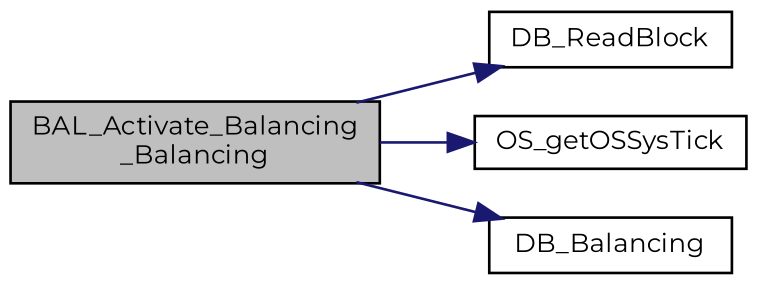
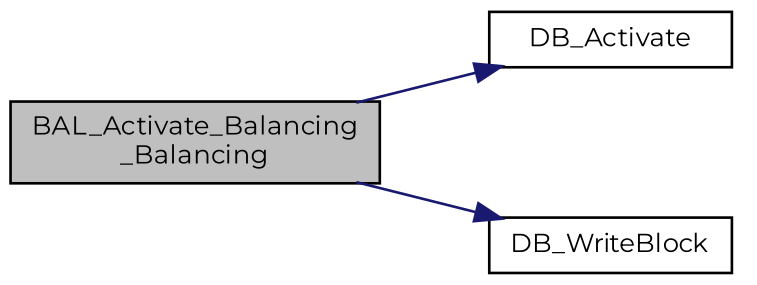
node "DB_ReadBlock": label "DB_ReadBlock" -> "DB_Activate"
node "OS_getOSSysTick": removed
node "DB_Balancing": label "DB_Balancing" -> "DB_WriteBlock"
